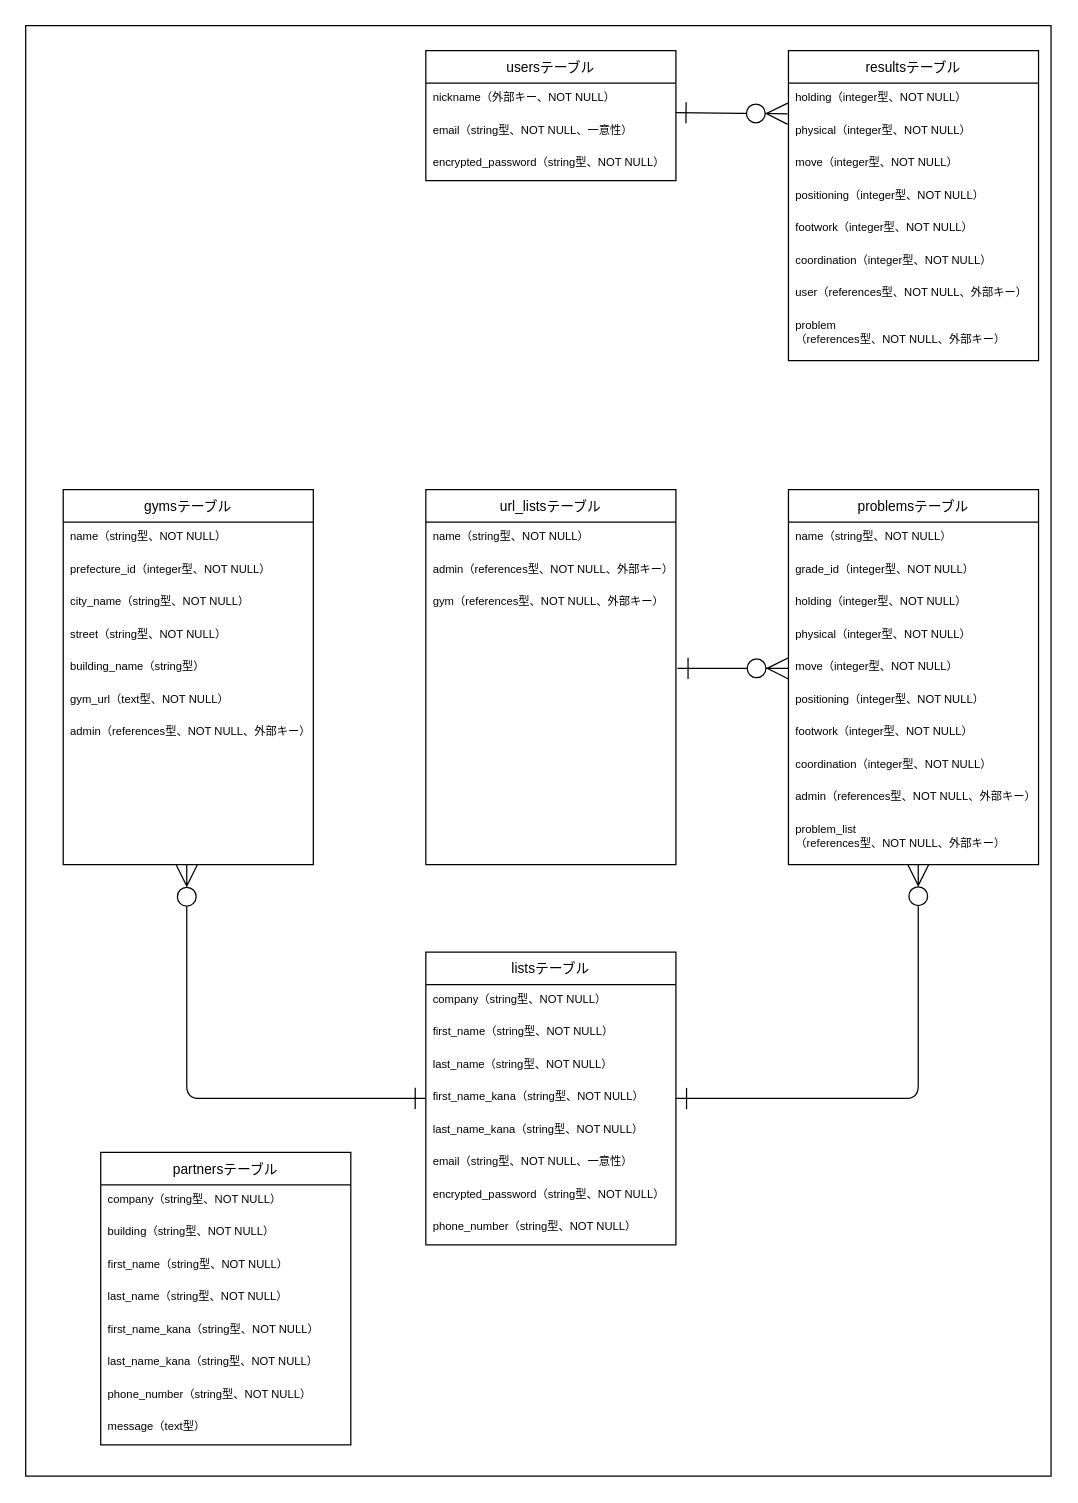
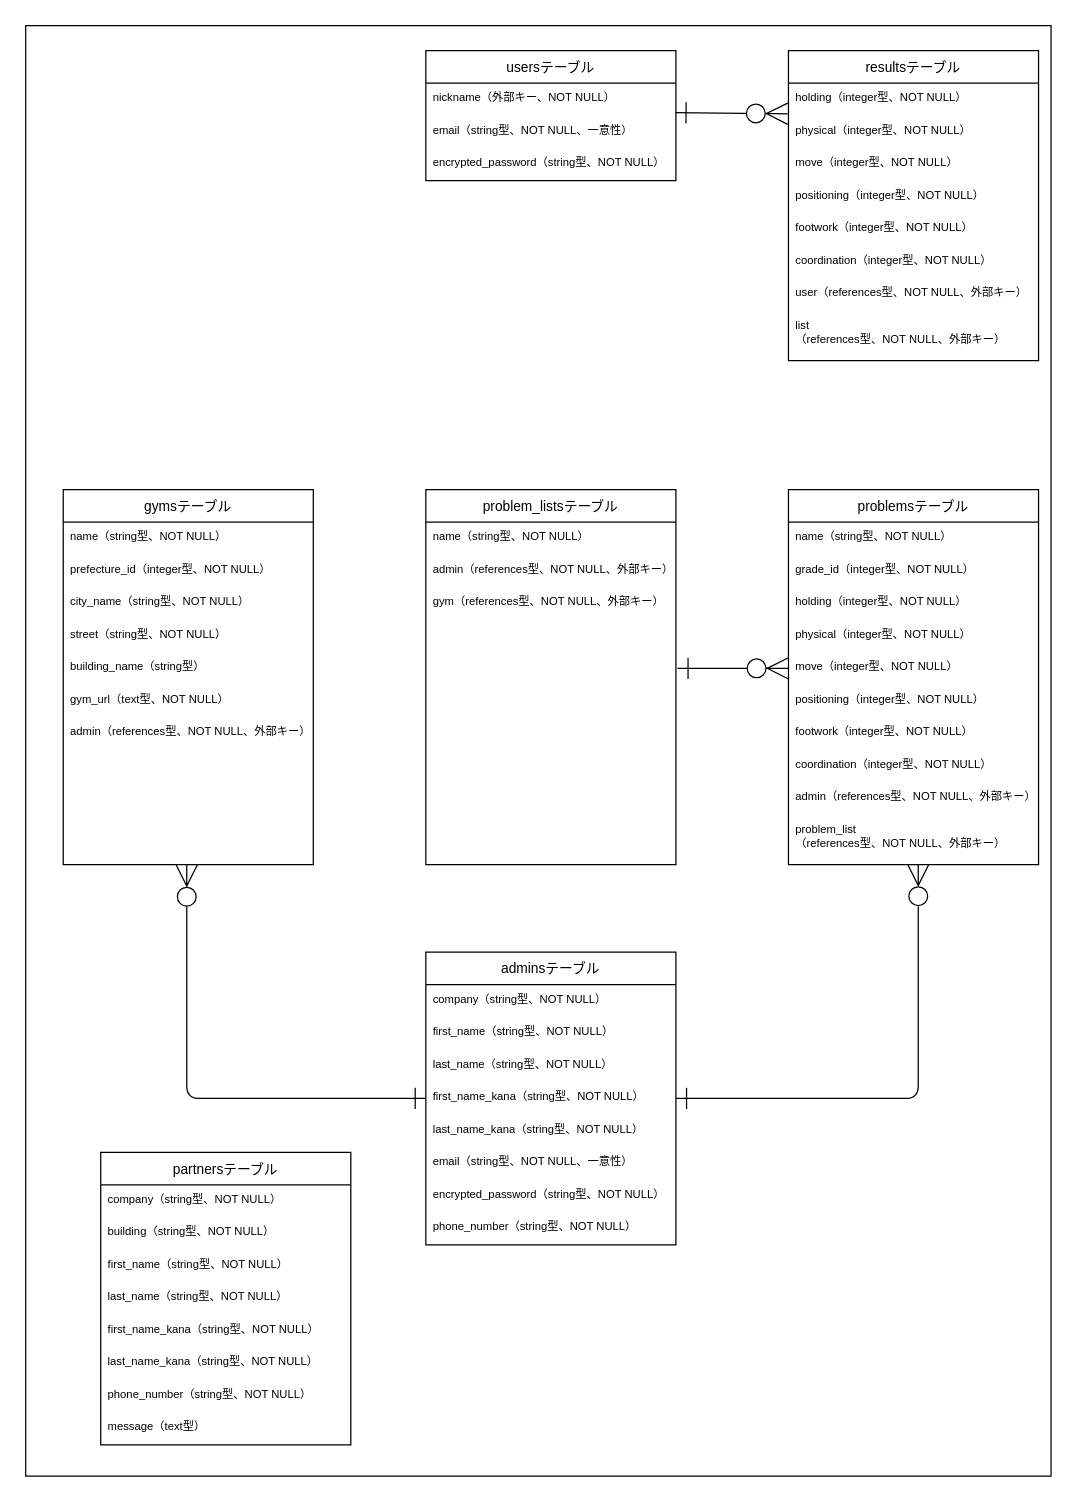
node "problem （references型、NOT NULL、外部キー）": label "problem （references型、NOT NULL、外部キー）" -> "list （references型、NOT NULL、外部キー）"
node "url_listsテーブル": label "url_listsテーブル" -> "problem_listsテーブル"
node "listsテーブル": label "listsテーブル" -> "adminsテーブル"
